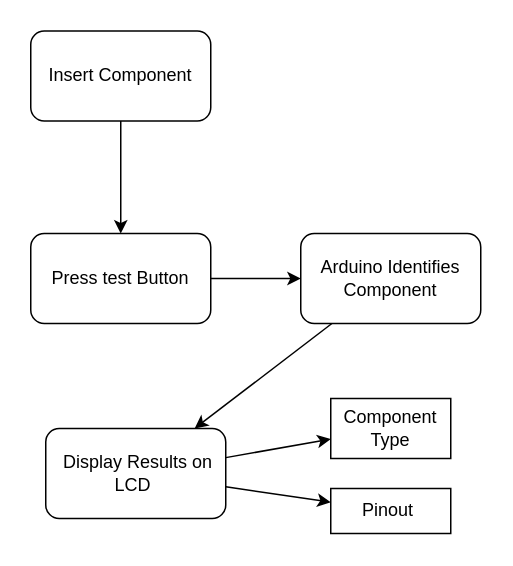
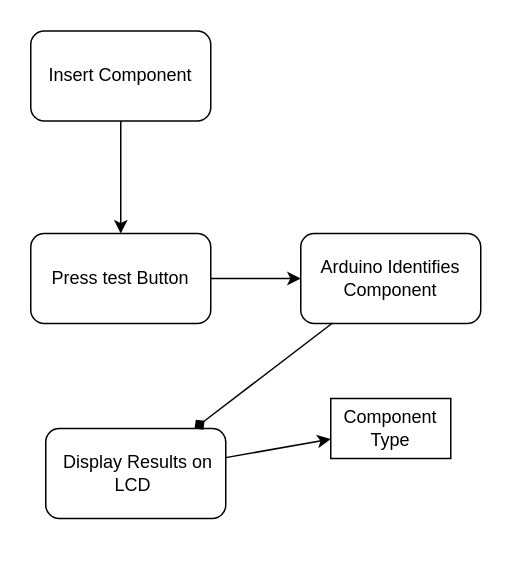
edge "Arduino Identifies Component" -> "Display Results on LCD": arrowhead classic -> diamond
edge "Display Results on LCD" -> "Pinout": removed
node "Pinout": removed
